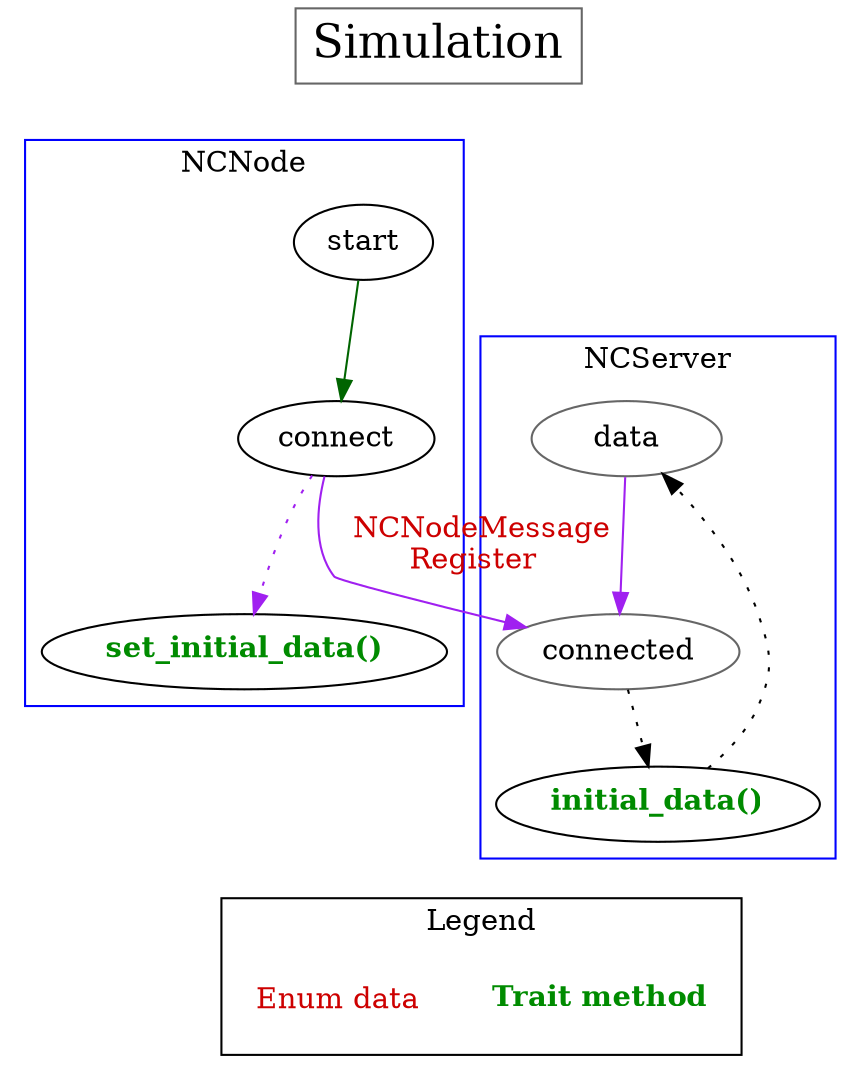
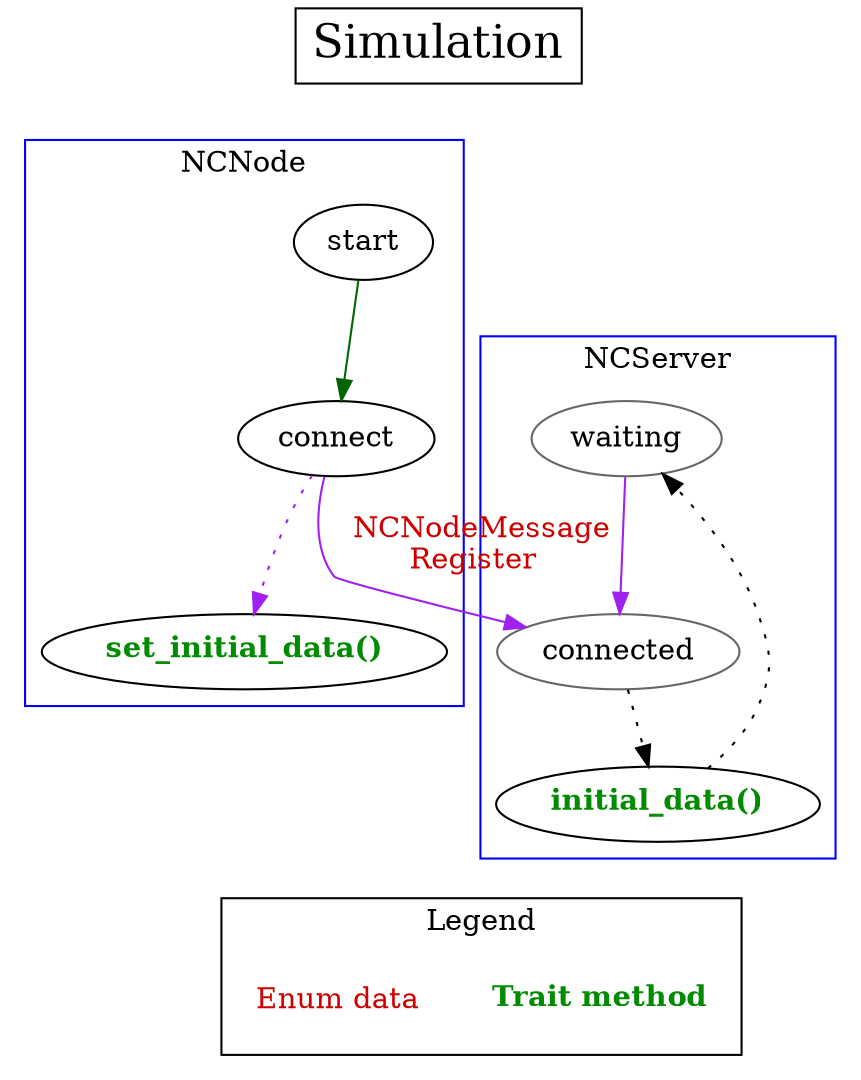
node "Simulation": color gray40 -> black
node "data": label "data" -> "waiting"
